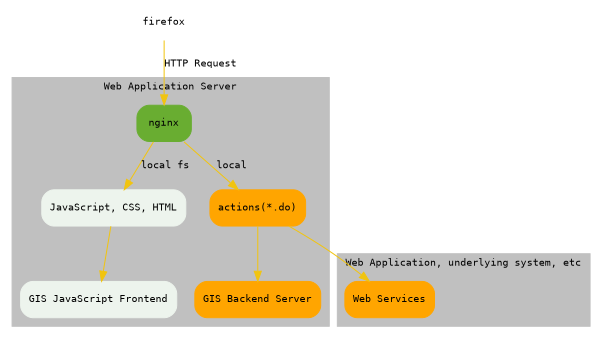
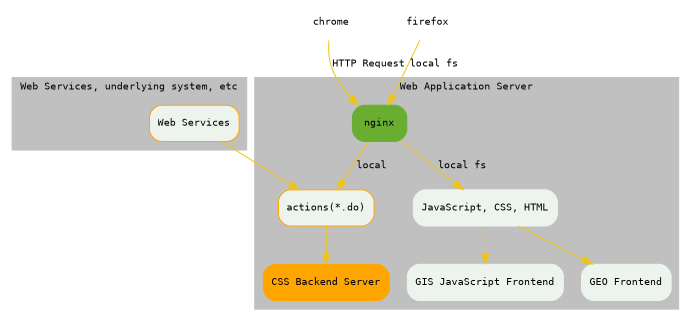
node "chrome": added
edge "firefox" -> "nginx": label "HTTP Request" -> "local fs"
node "actions(*.do)": fillcolor orange -> #edf4ed
edge "actions(*.do)" -> "Web Services": reversed
cluster "Web Application, underlying system, etc": label "Web Application, underlying system, etc" -> "Web Services, underlying system, etc"
node "GEO Frontend": added
node "GIS Backend Server": label "GIS Backend Server" -> "CSS Backend Server"
node "Web Services": fillcolor orange -> #edf4ed
